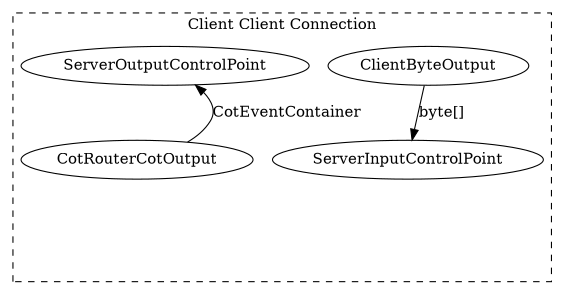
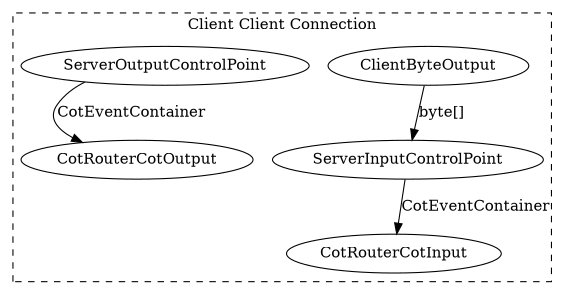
edge "CotRouterCotOutput" -> "ServerOutputControlPoint": reversed
node "CotRouterCotInput": added
